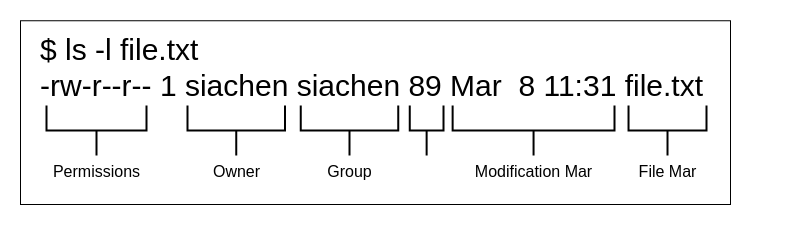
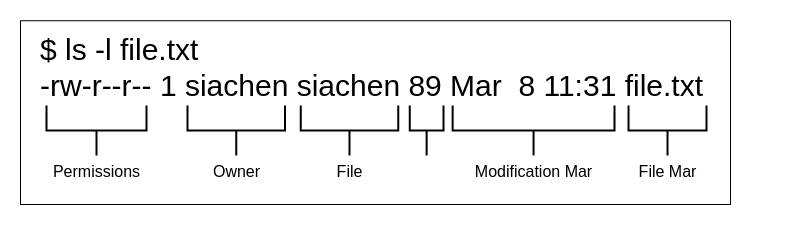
node "Group": label "Group" -> "File"
